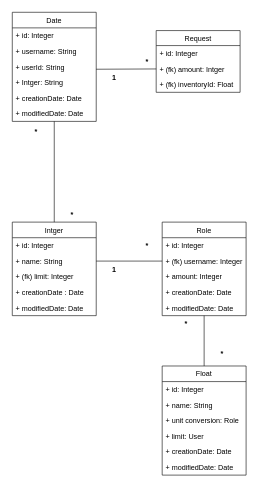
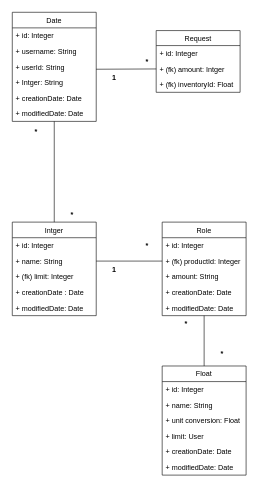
node "+ (fk) username: Integer": label "+ (fk) username: Integer" -> "+ (fk) productId: Integer"
node "+ amount: Integer": label "+ amount: Integer" -> "+ amount: String"
node "+ unit conversion: Role": label "+ unit conversion: Role" -> "+ unit conversion: Float"
